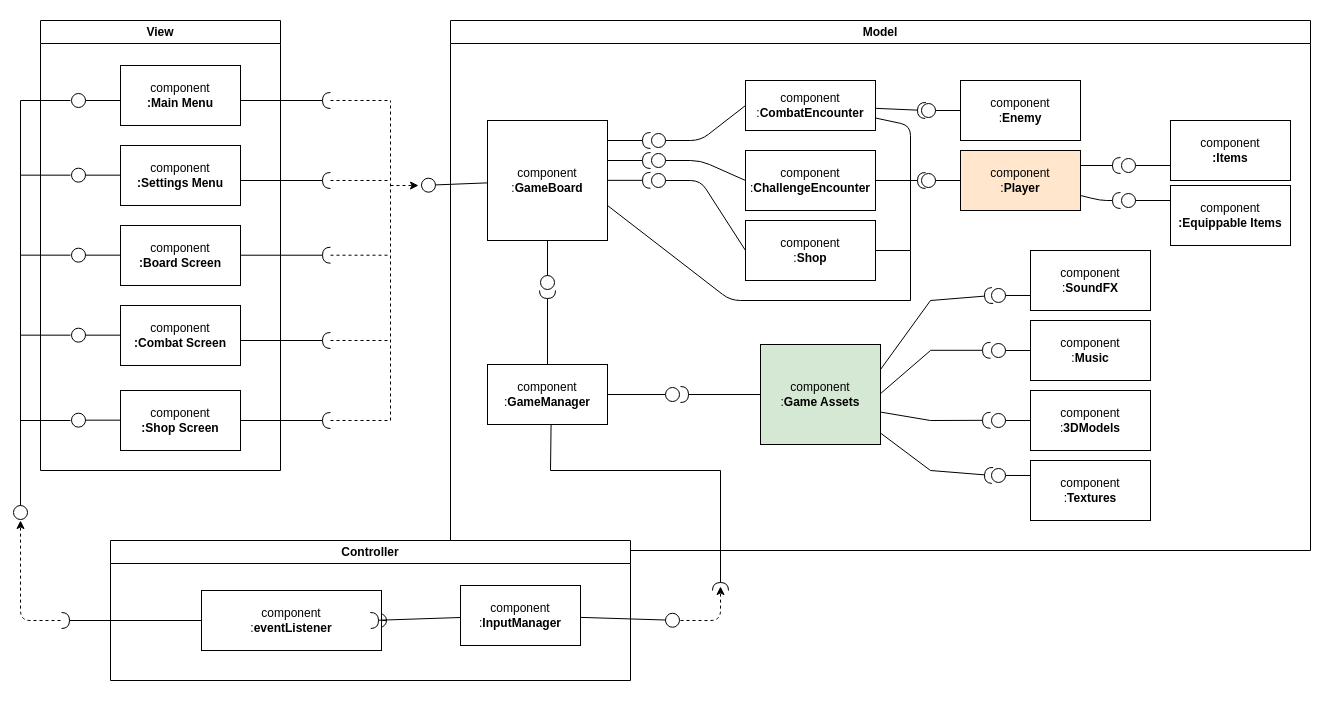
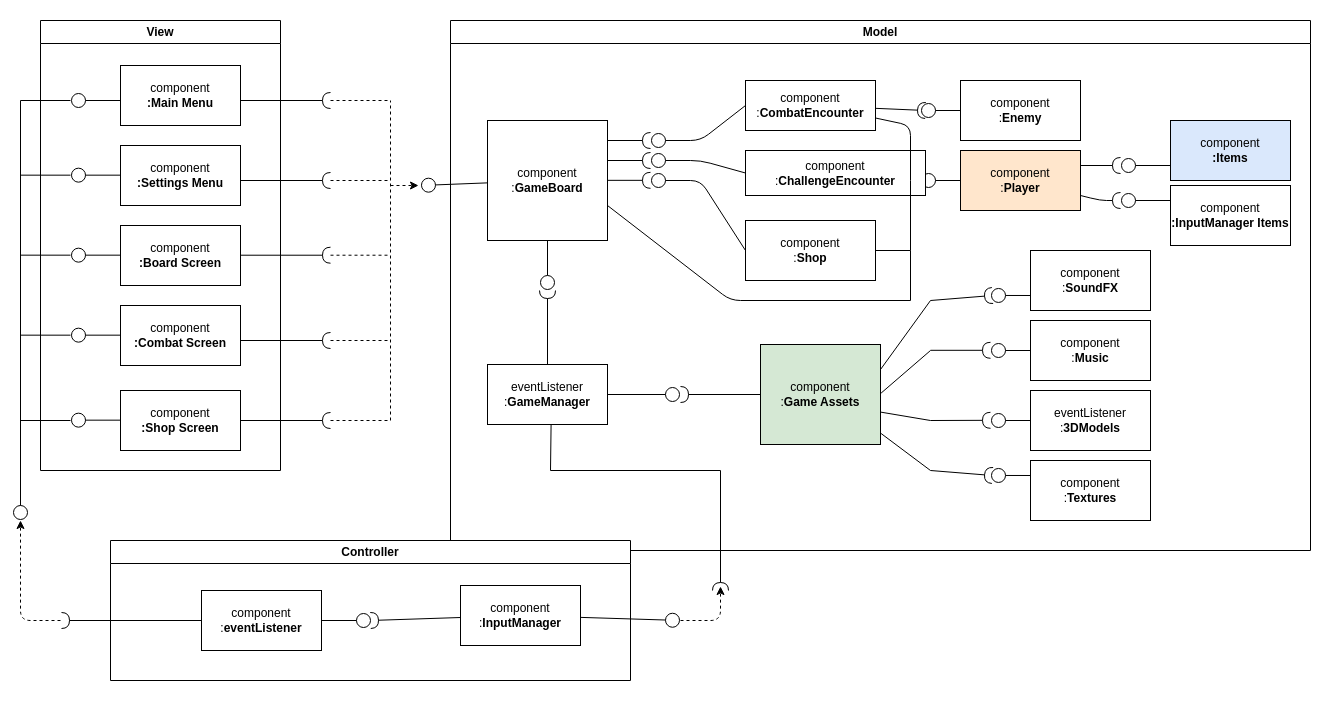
node "component :Items": fillcolor #ffffff -> #dae8fc
node "component :ChallengeEncounter": size 130x60 -> 180x45
node "component :Equippable Items": label "component :Equippable Items" -> "component :InputManager Items"
node "component :GameManager": label "component :GameManager" -> "eventListener :GameManager"
node "component :3DModels": label "component :3DModels" -> "eventListener :3DModels"
node "component :eventListener": size 180x60 -> 120x60
